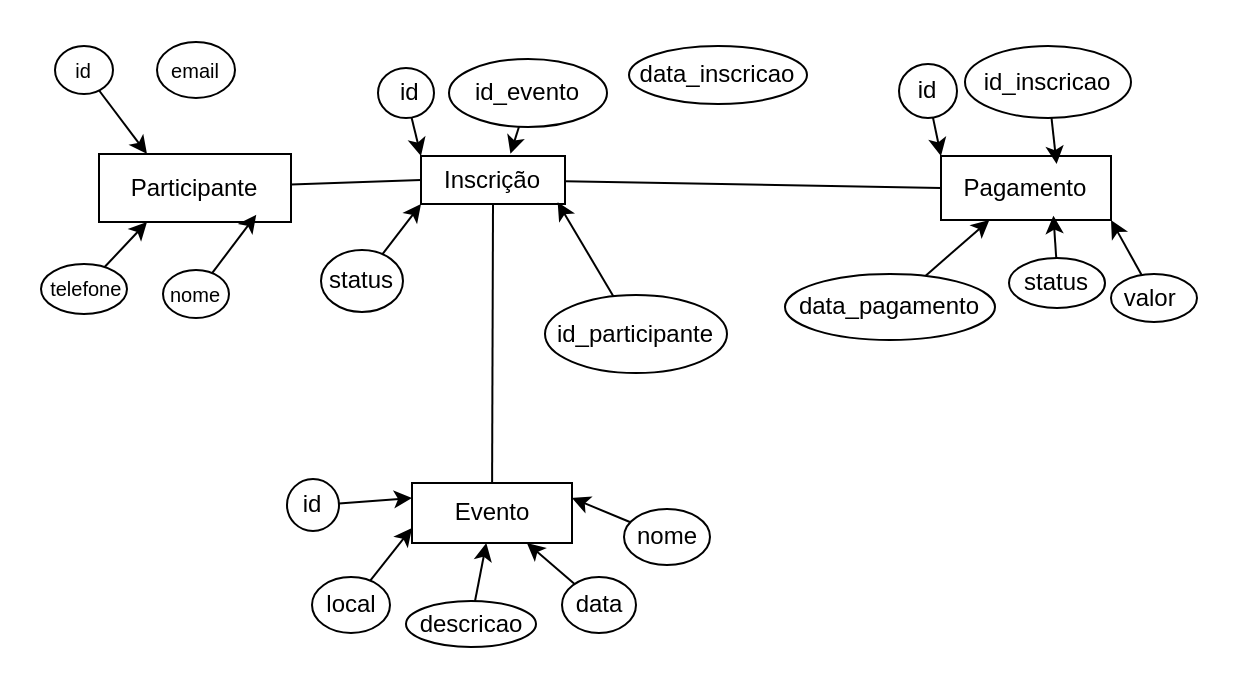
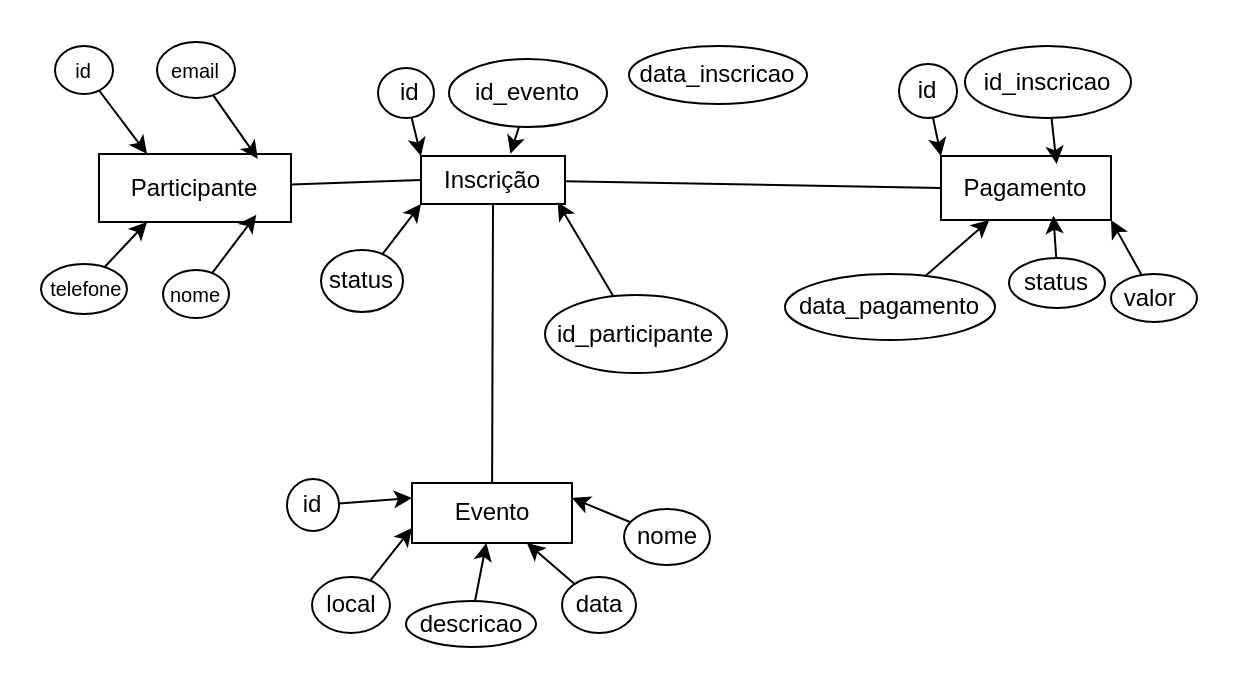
edge "email" -> "Participante": added
